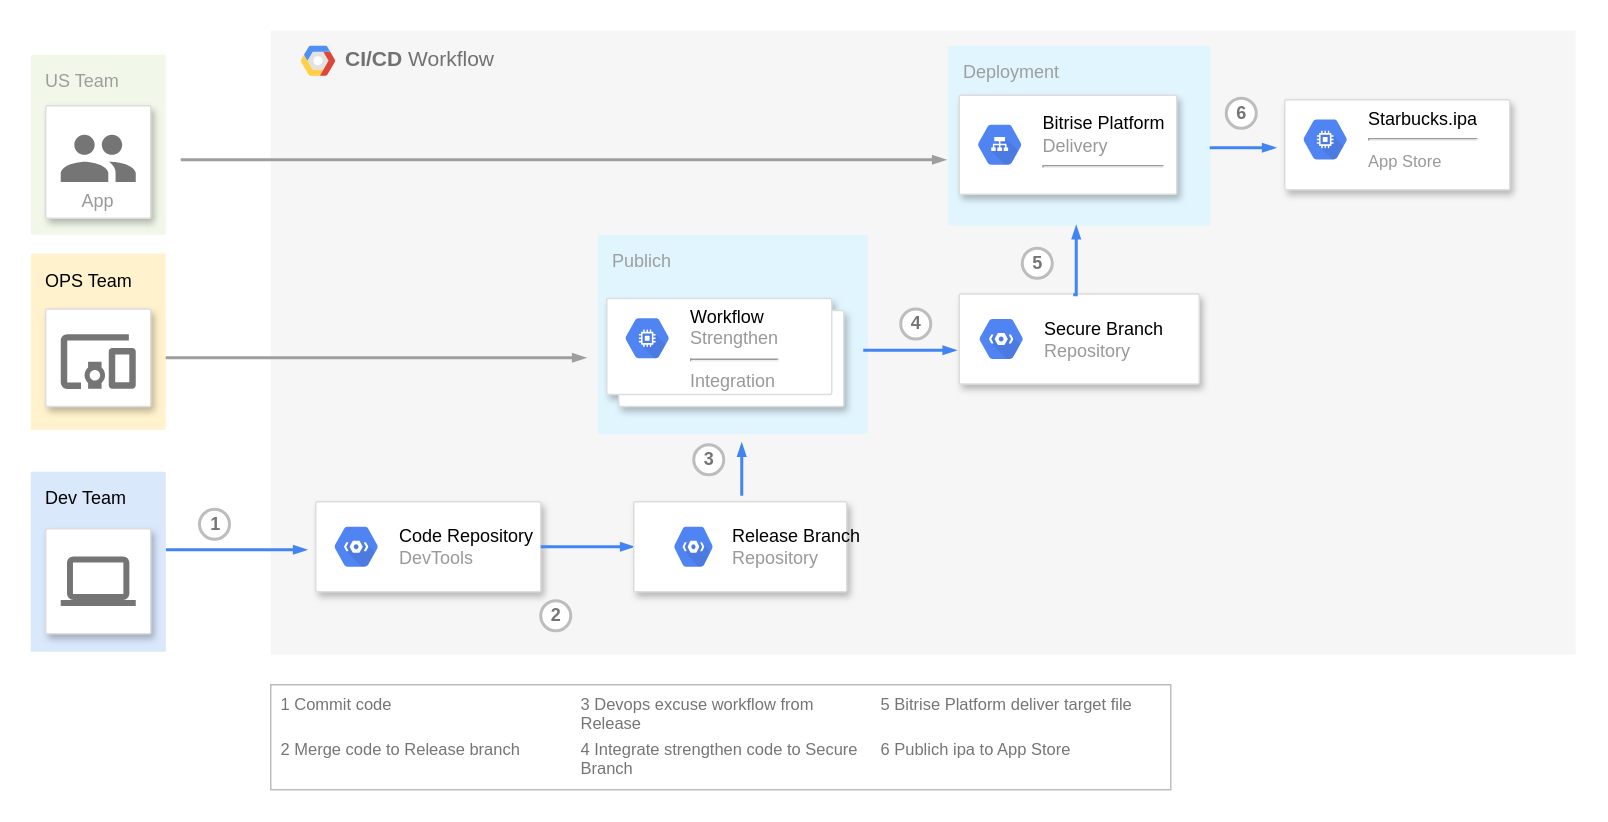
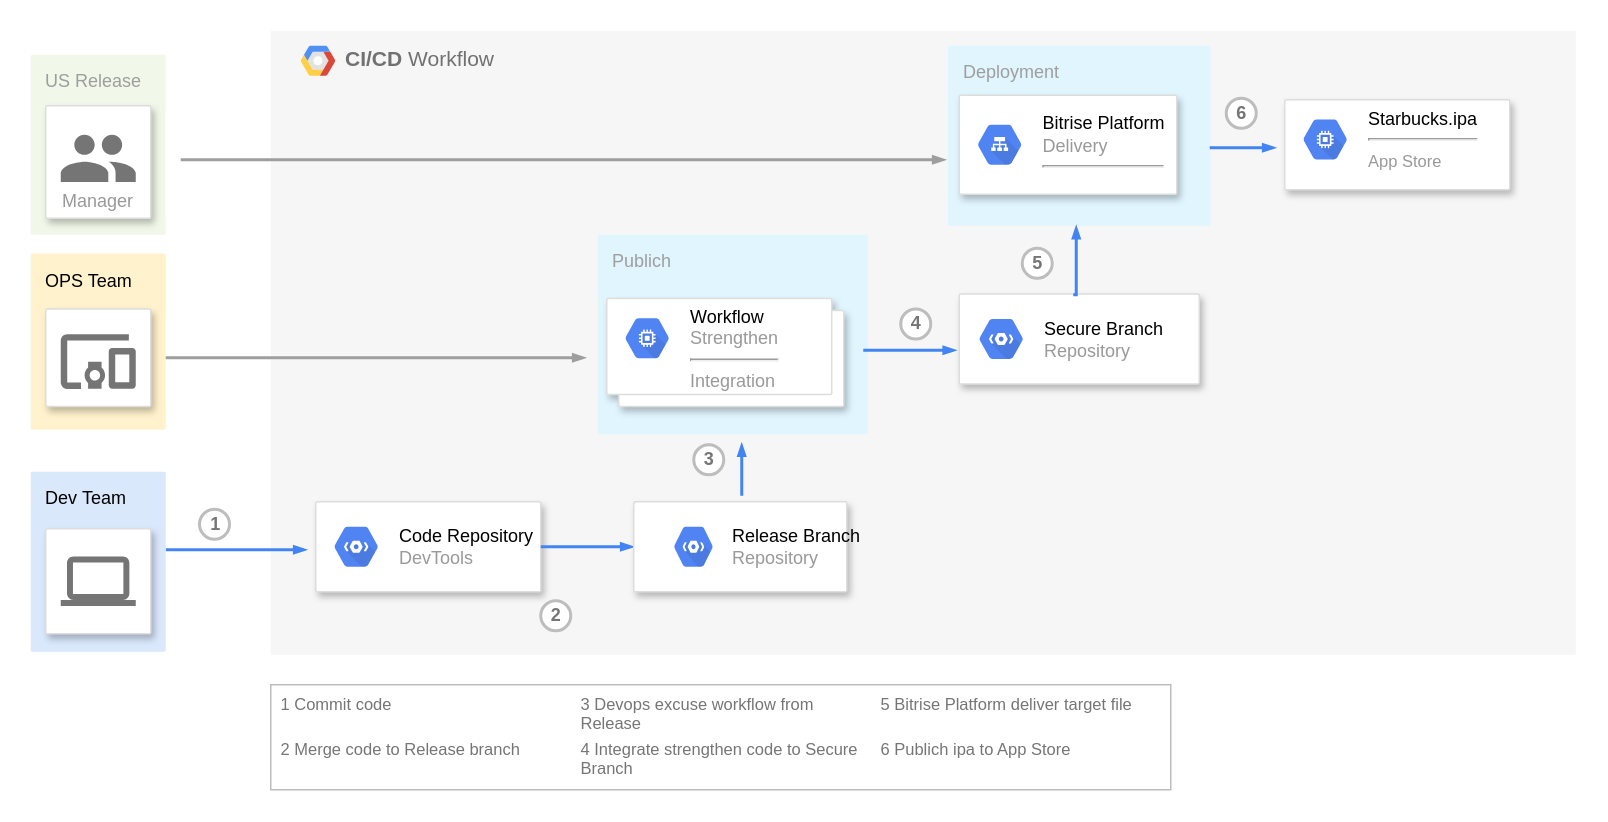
node "US Team": label "US Team" -> "US Release"
node "App": label "App" -> "Manager"
